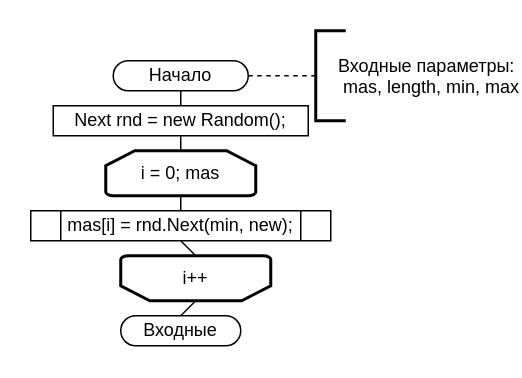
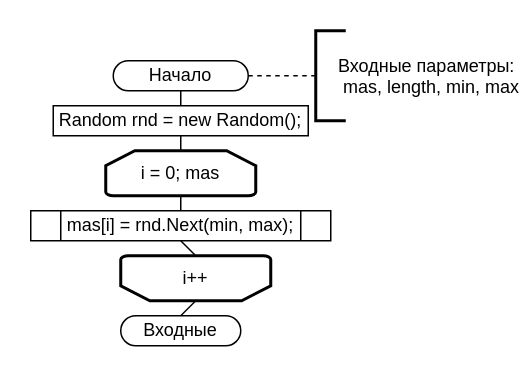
node "Next rnd = new Random();": label "Next rnd = new Random();" -> "Random rnd = new Random();"
node "mas[i] = rnd.Next(min, new);": label "mas[i] = rnd.Next(min, new);" -> "mas[i] = rnd.Next(min, max);"
